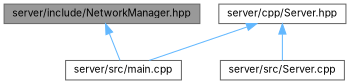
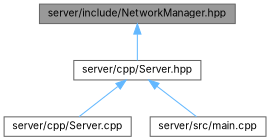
edge "server/src/main.cpp" -> "server/include/NetworkManager.hpp": now "server/cpp/Server.hpp" -> "server/include/NetworkManager.hpp"
node "server/src/Server.cpp": label "server/src/Server.cpp" -> "server/cpp/Server.cpp"
